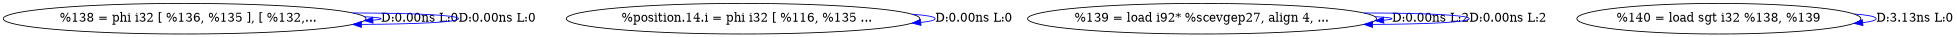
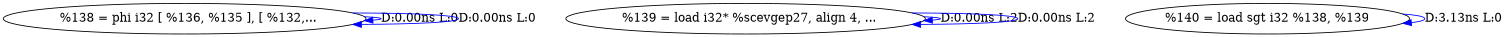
node "%position.14.i = phi i32 [ %116, %135 ...": removed
node "%139 = load i92* %scevgep27, align 4, ...": label "%139 = load i92* %scevgep27, align 4, ..." -> "%139 = load i32* %scevgep27, align 4, ..."
